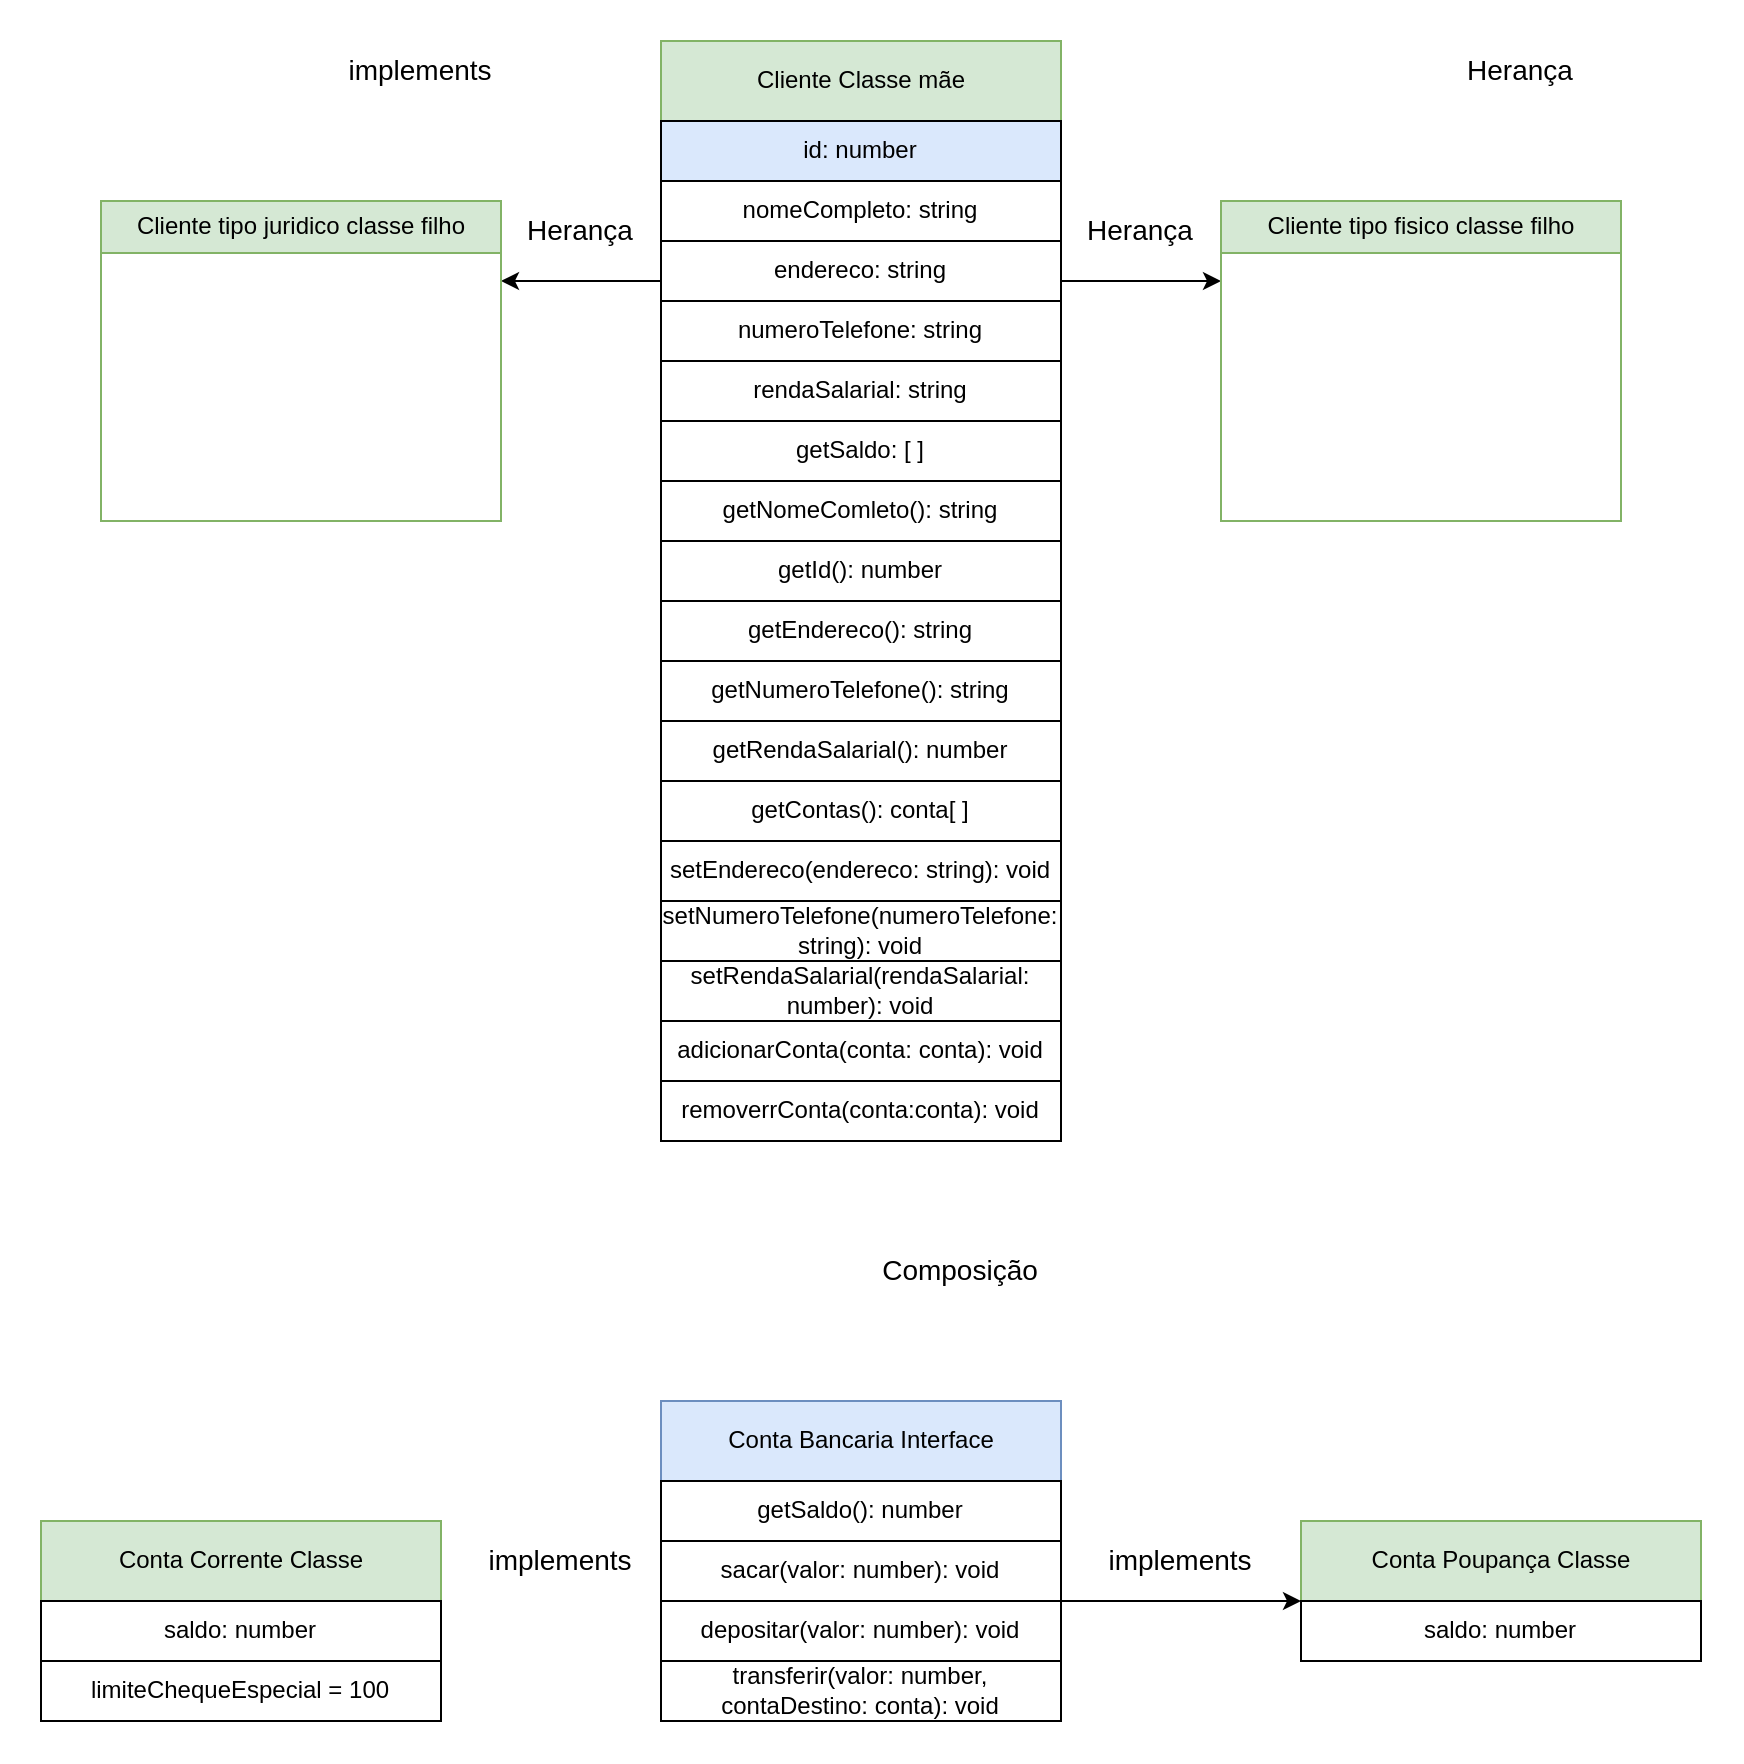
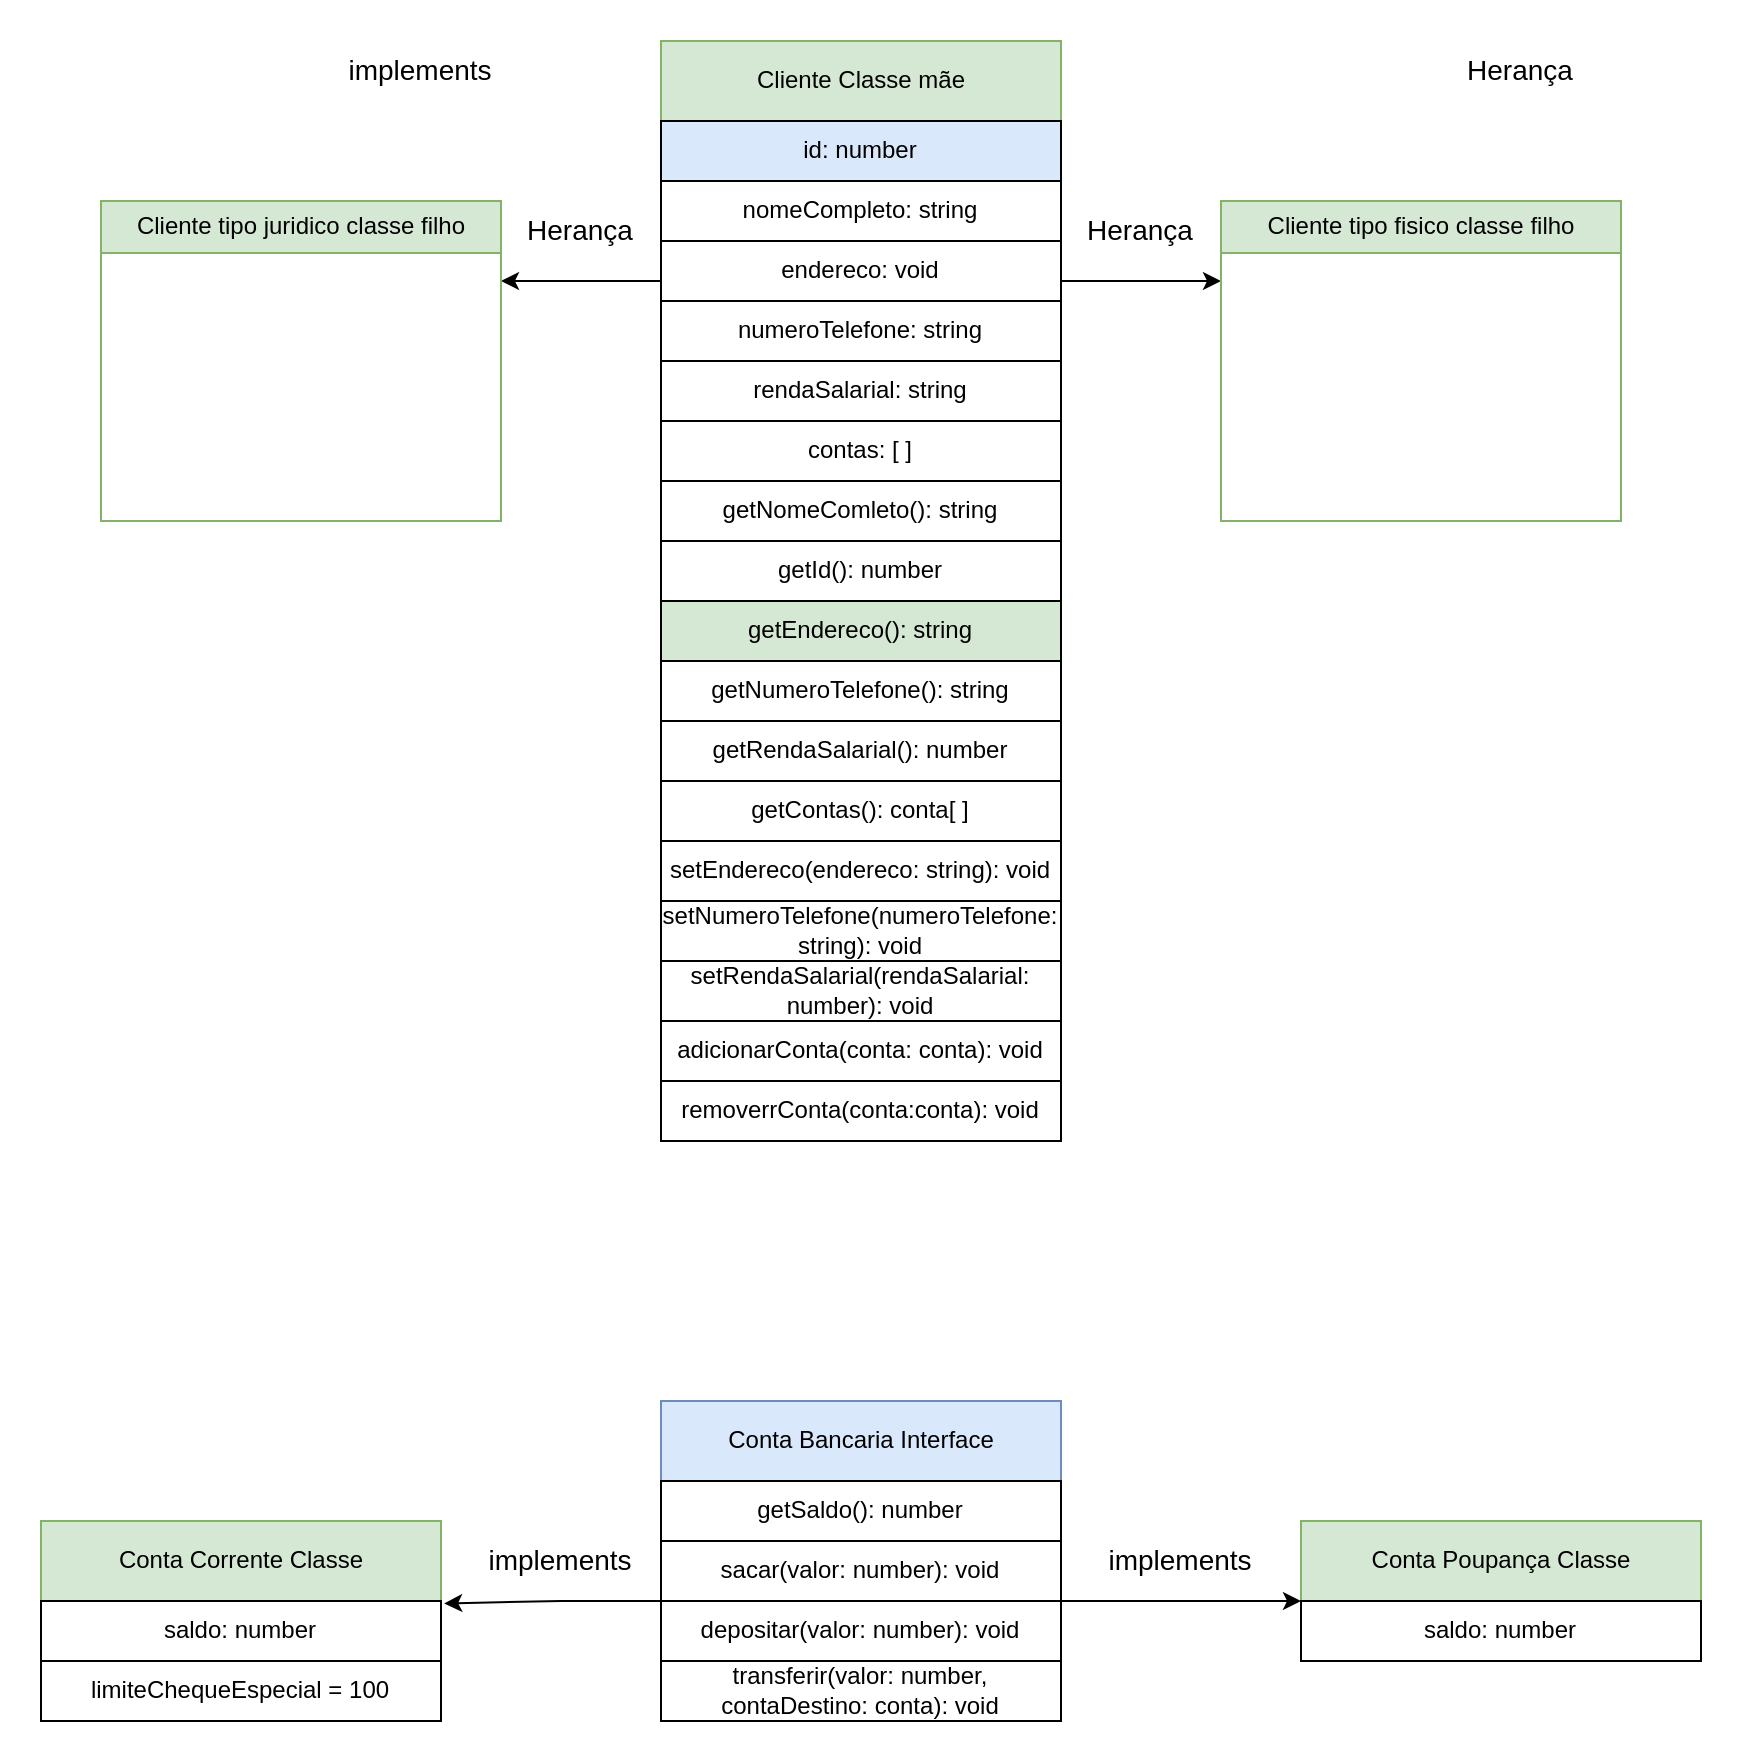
node "endereco: string": label "endereco: string" -> "endereco: void"
node "getSaldo: [ ]": label "getSaldo: [ ]" -> "contas: [ ]"
node "getEndereco(): string": fillcolor #ffffff -> #d5e8d4
node "Composição": removed
edge "depositar(valor: number): void" -> "Conta Corrente Classe": added
